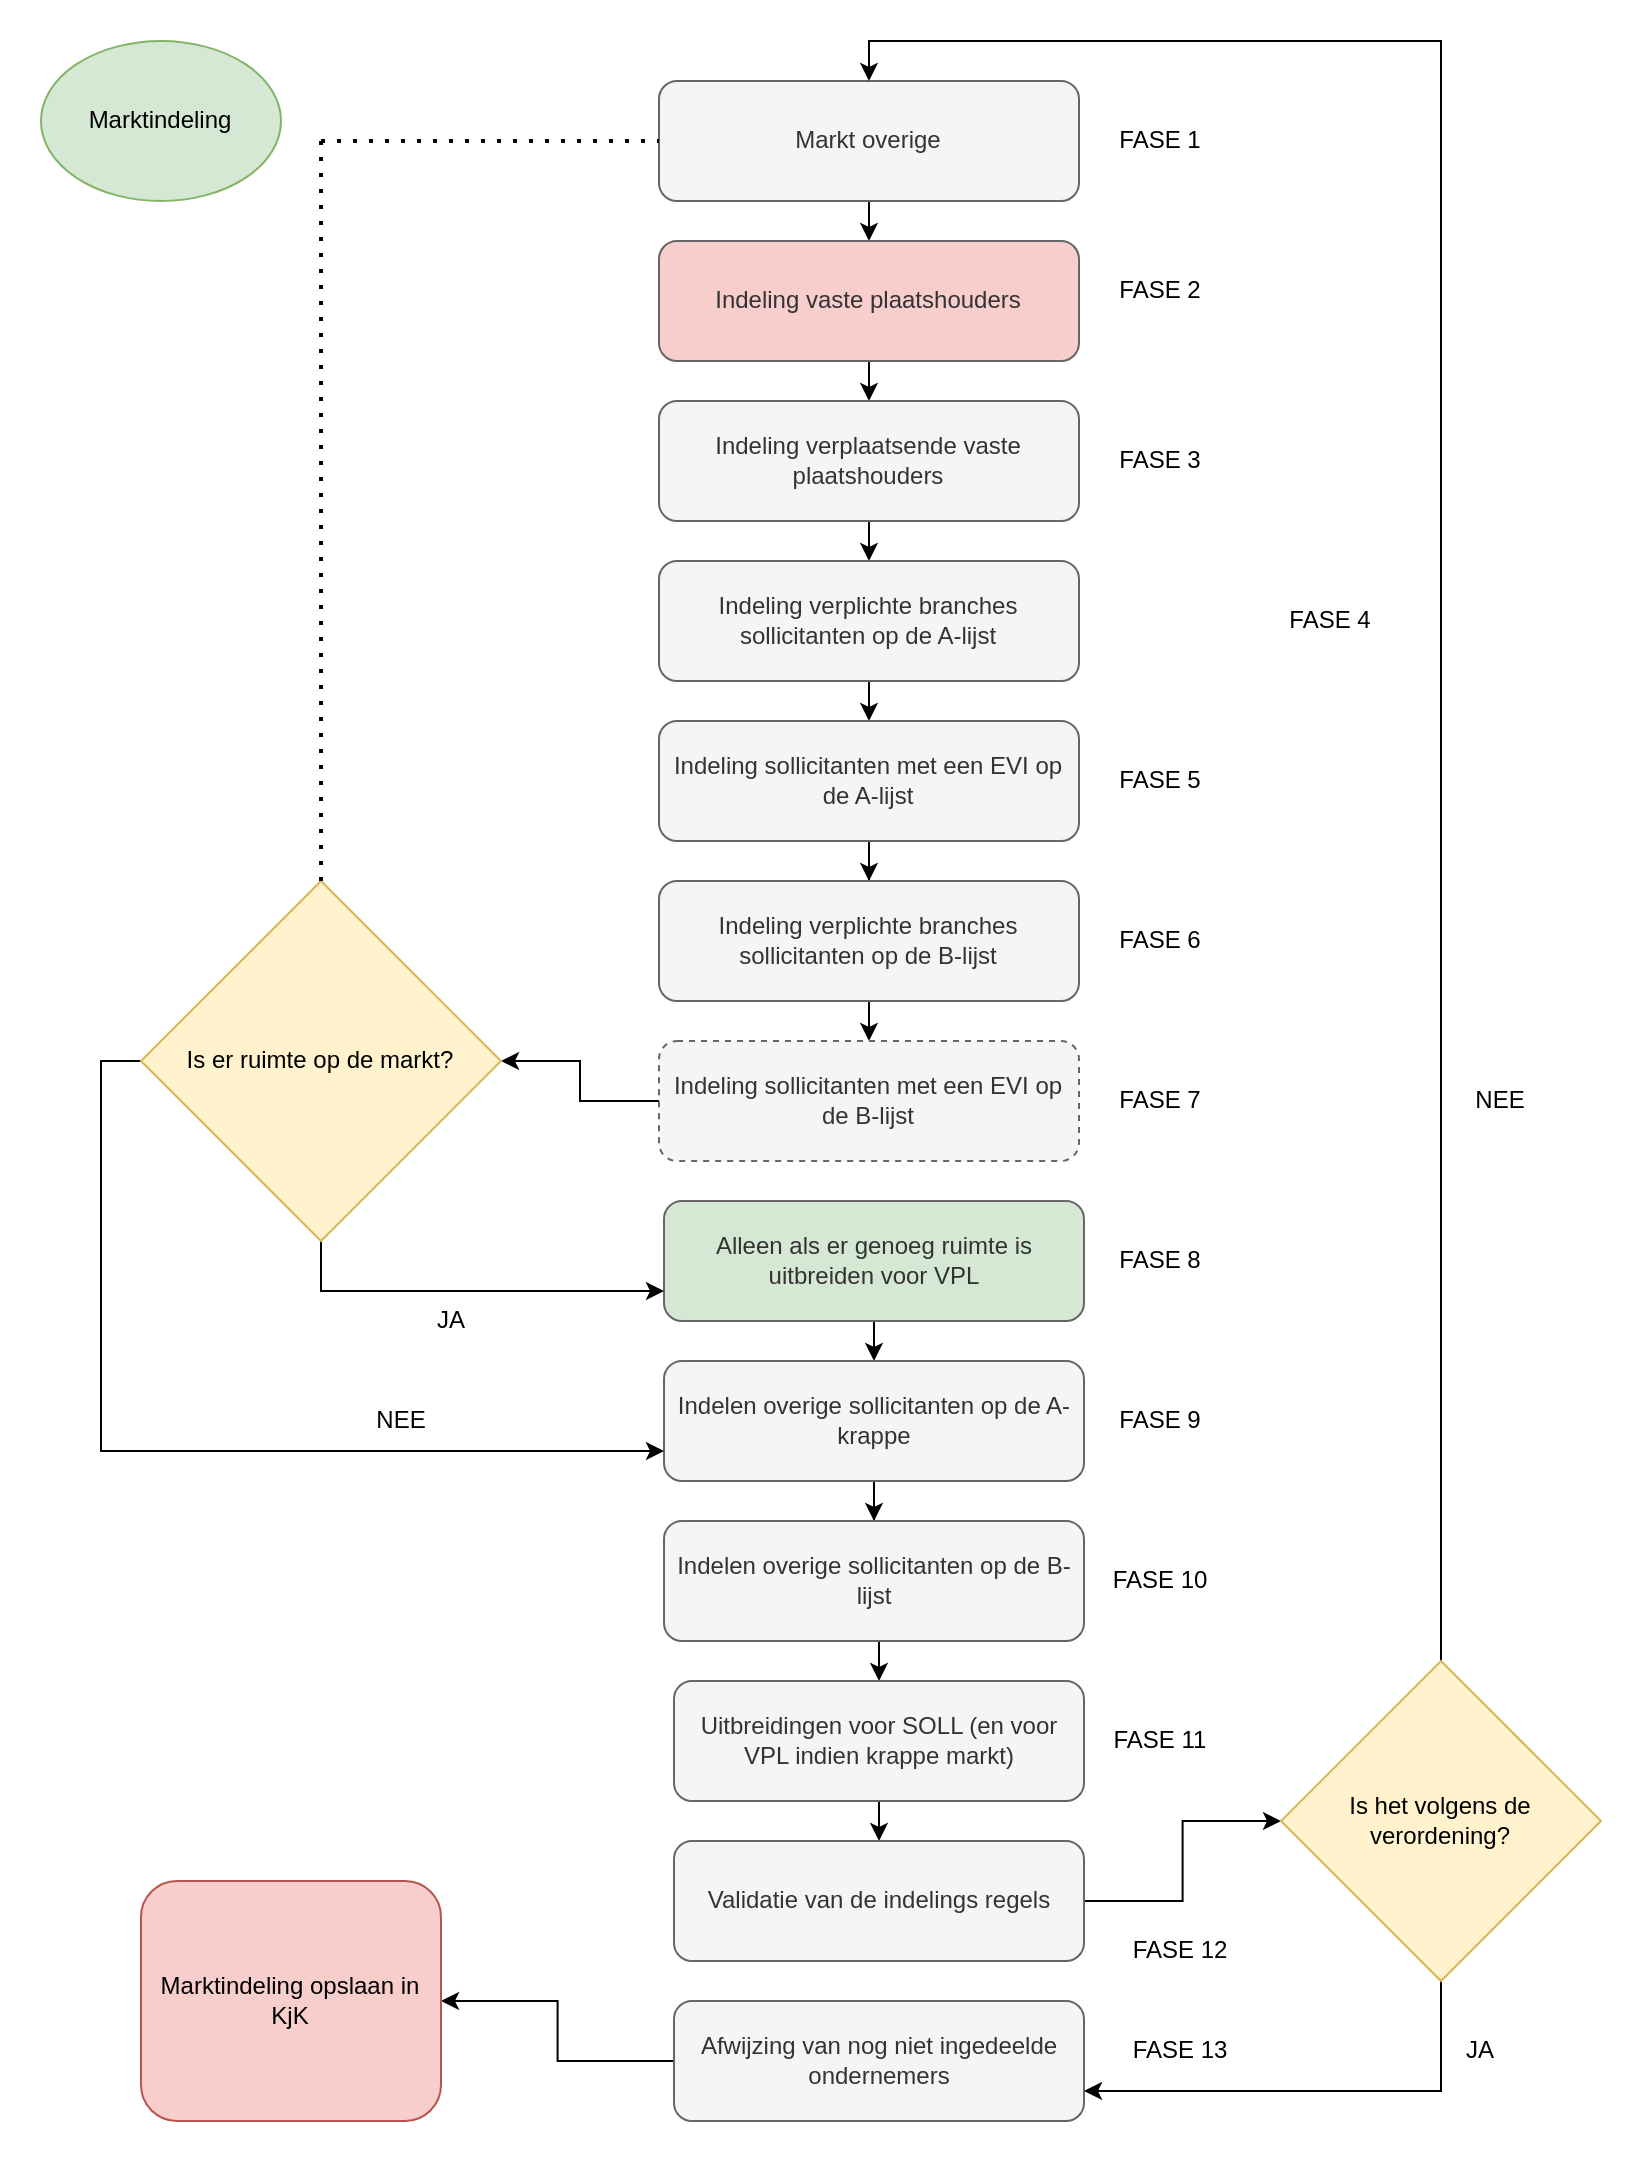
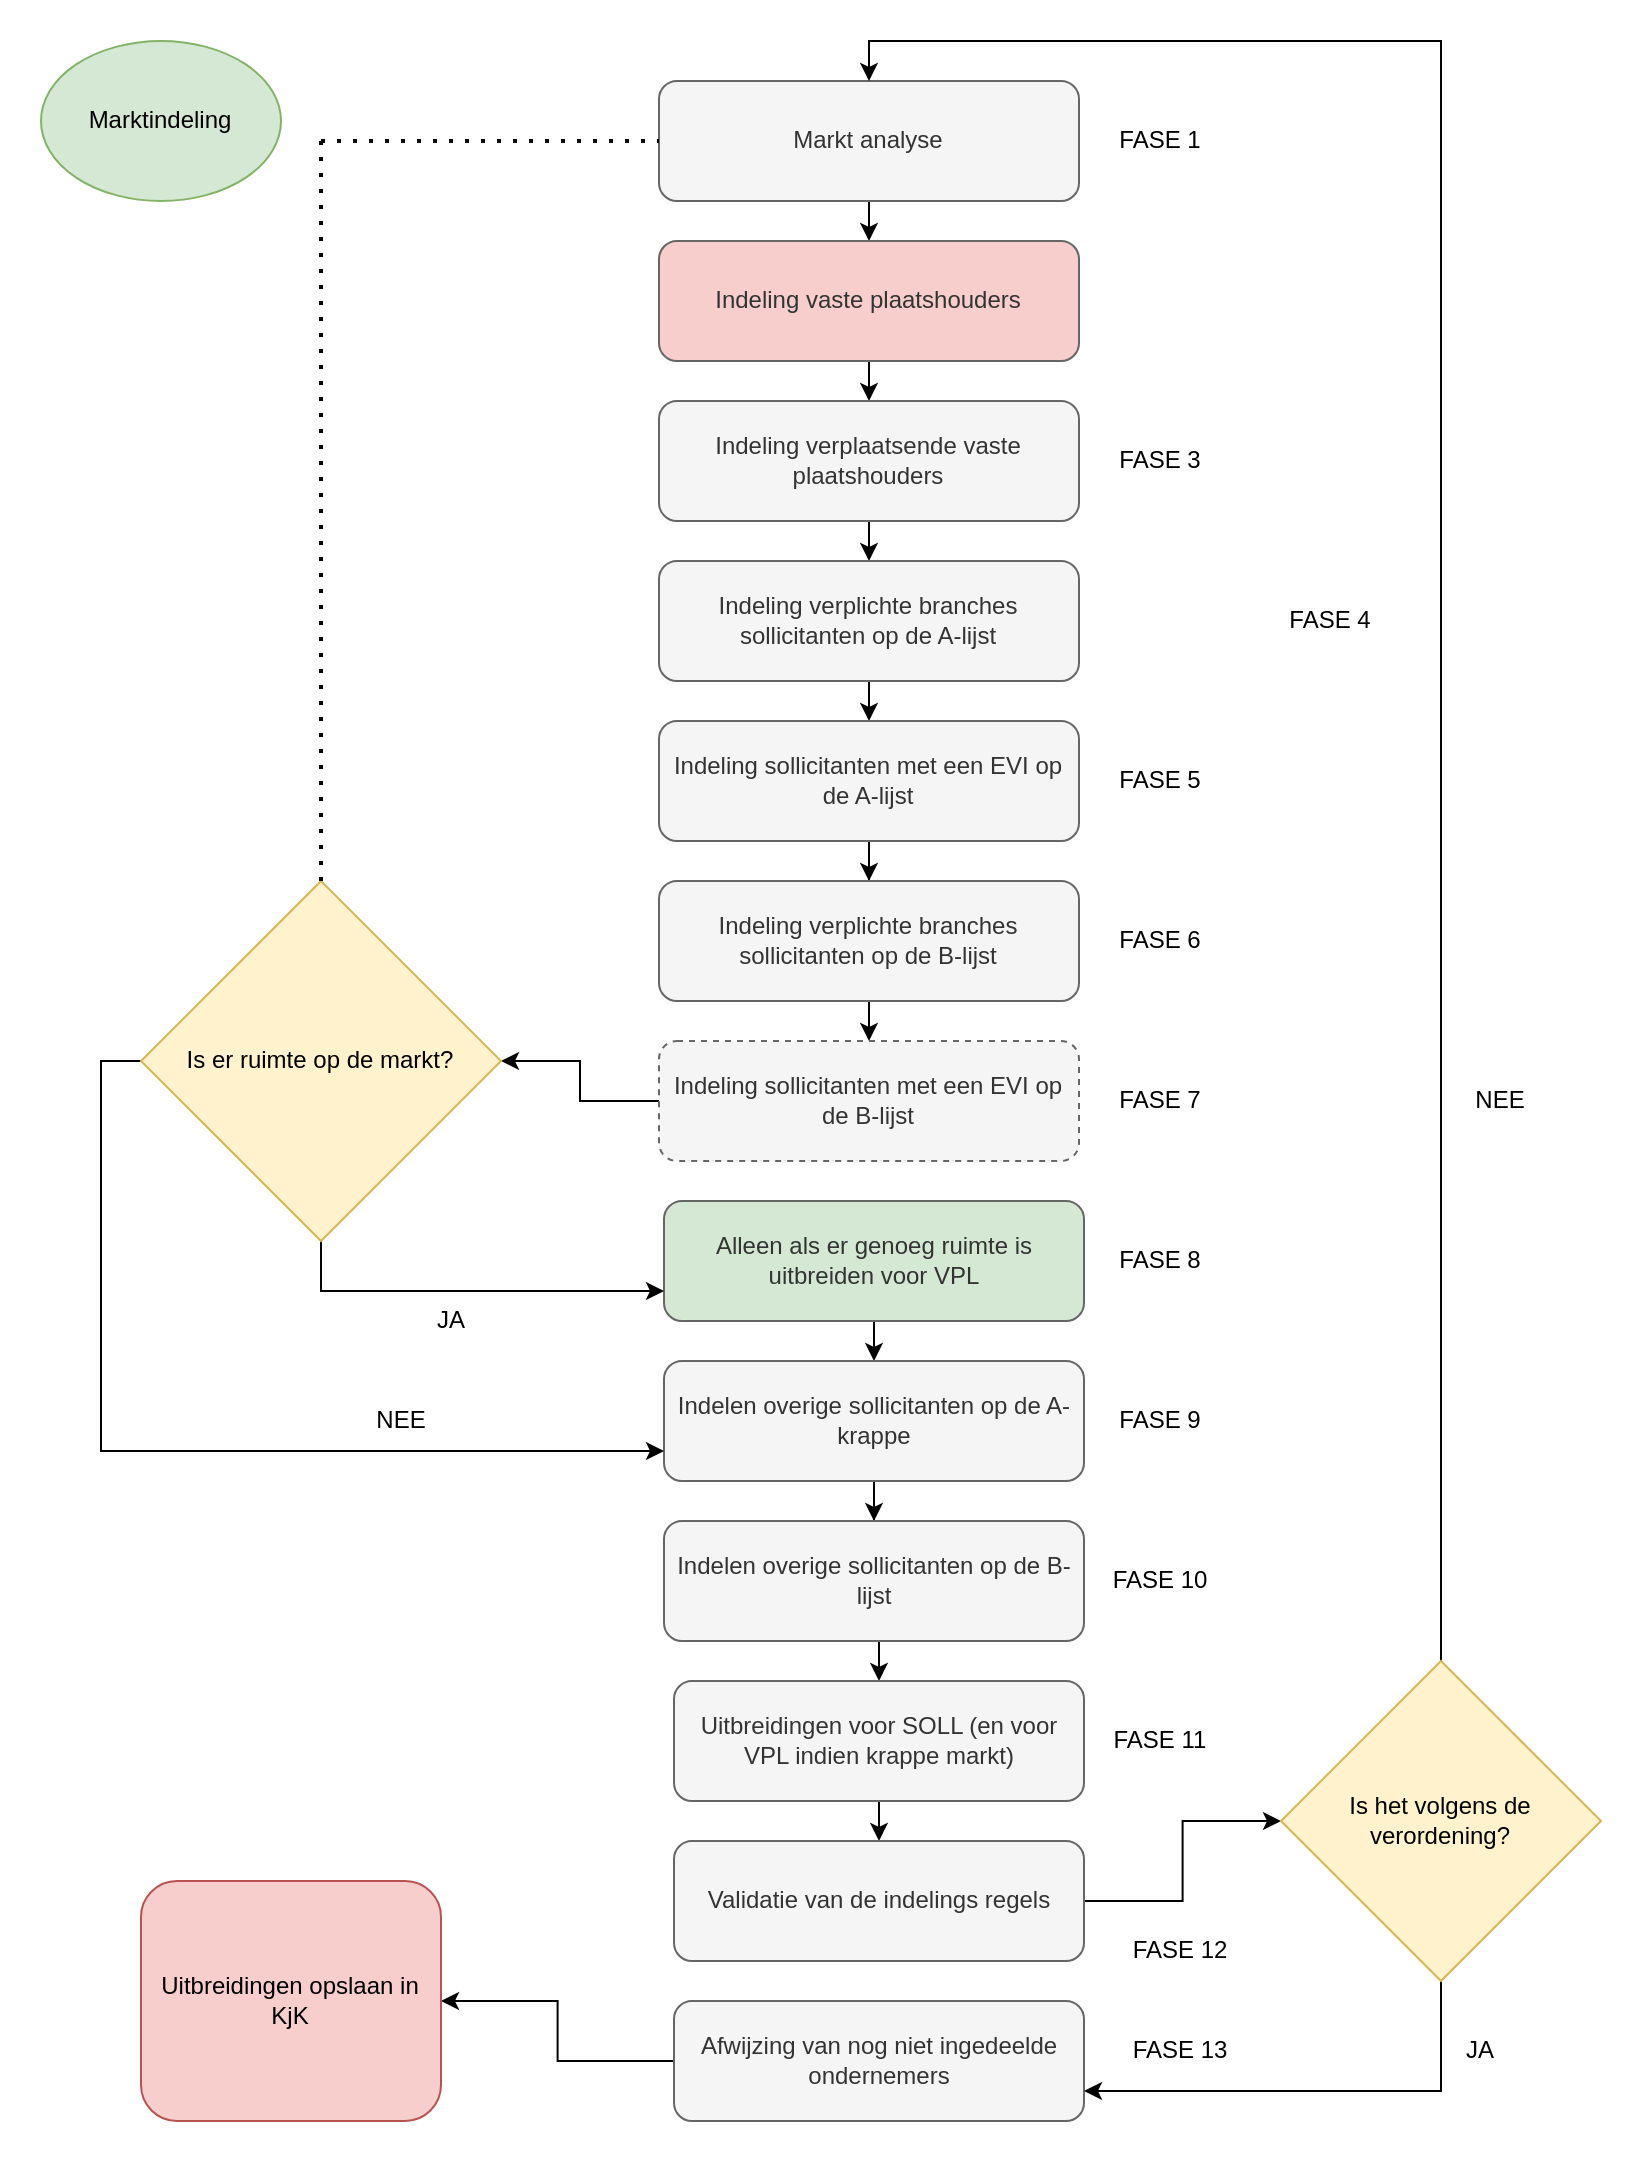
node "Markt overige": label "Markt overige" -> "Markt analyse"
node "FASE 2": removed
node "Marktindeling opslaan in KjK": label "Marktindeling opslaan in KjK" -> "Uitbreidingen opslaan in KjK"
